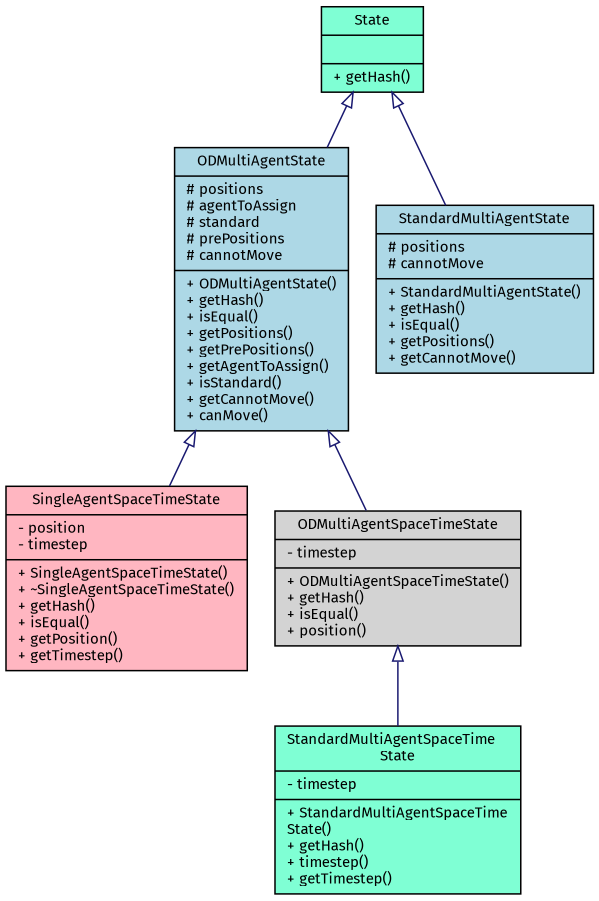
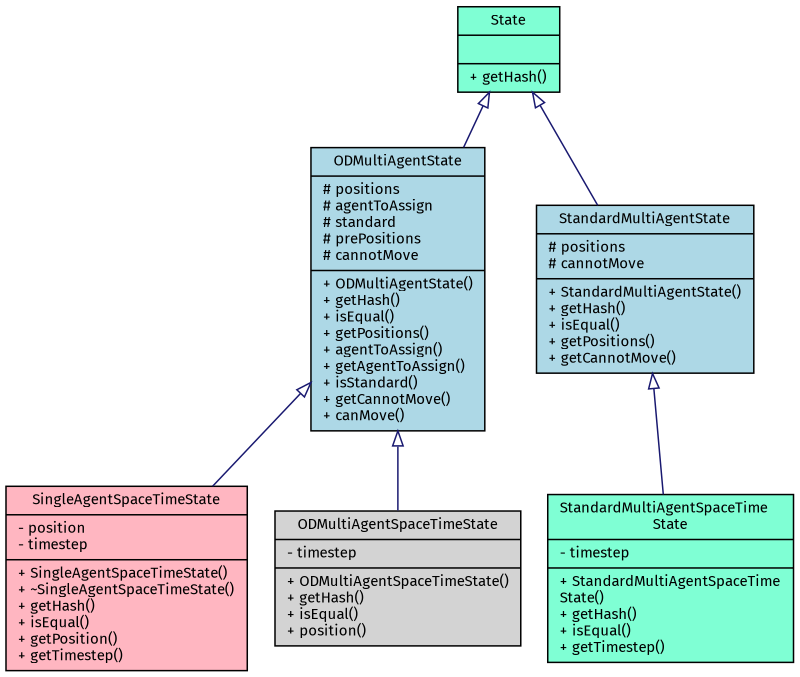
node "ODMultiAgentState": text "+ getPrePositions()" -> "+ agentToAssign()"
edge "StandardMultiAgentSpaceTime" -> "ODMultiAgentSpaceTimeState": now "StandardMultiAgentSpaceTime" -> "StandardMultiAgentState"
node "StandardMultiAgentSpaceTime": text "+ timestep()" -> "+ isEqual()"
